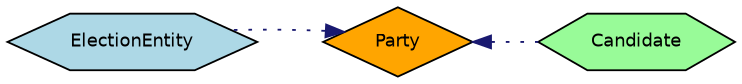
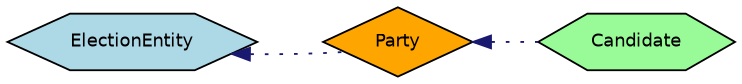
edge "ElectionEntity" -> "Party": reversed
